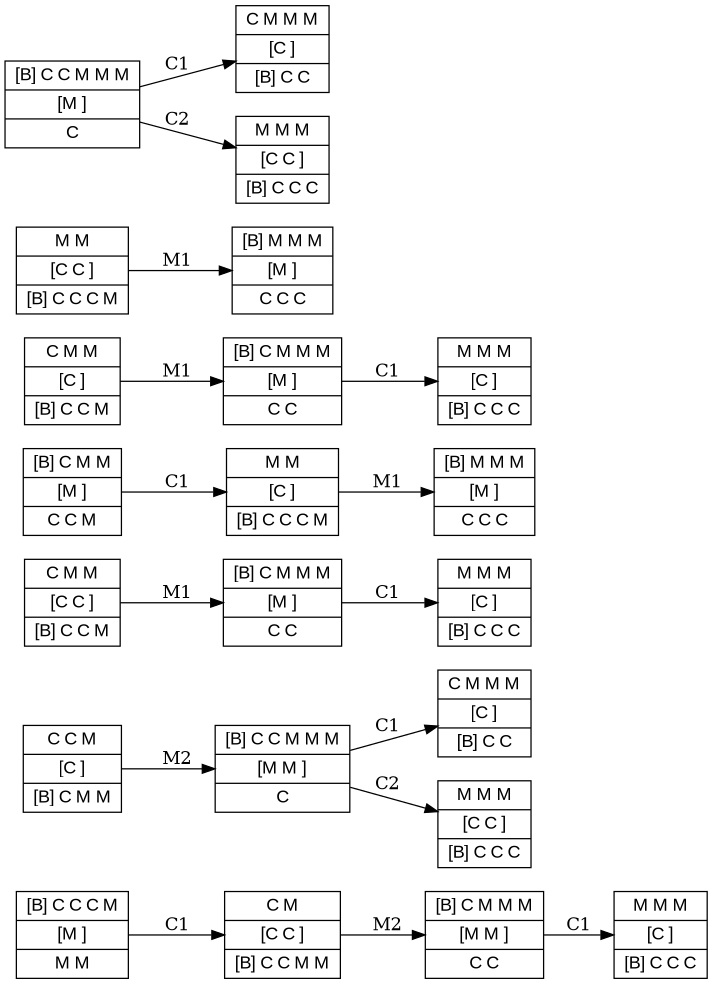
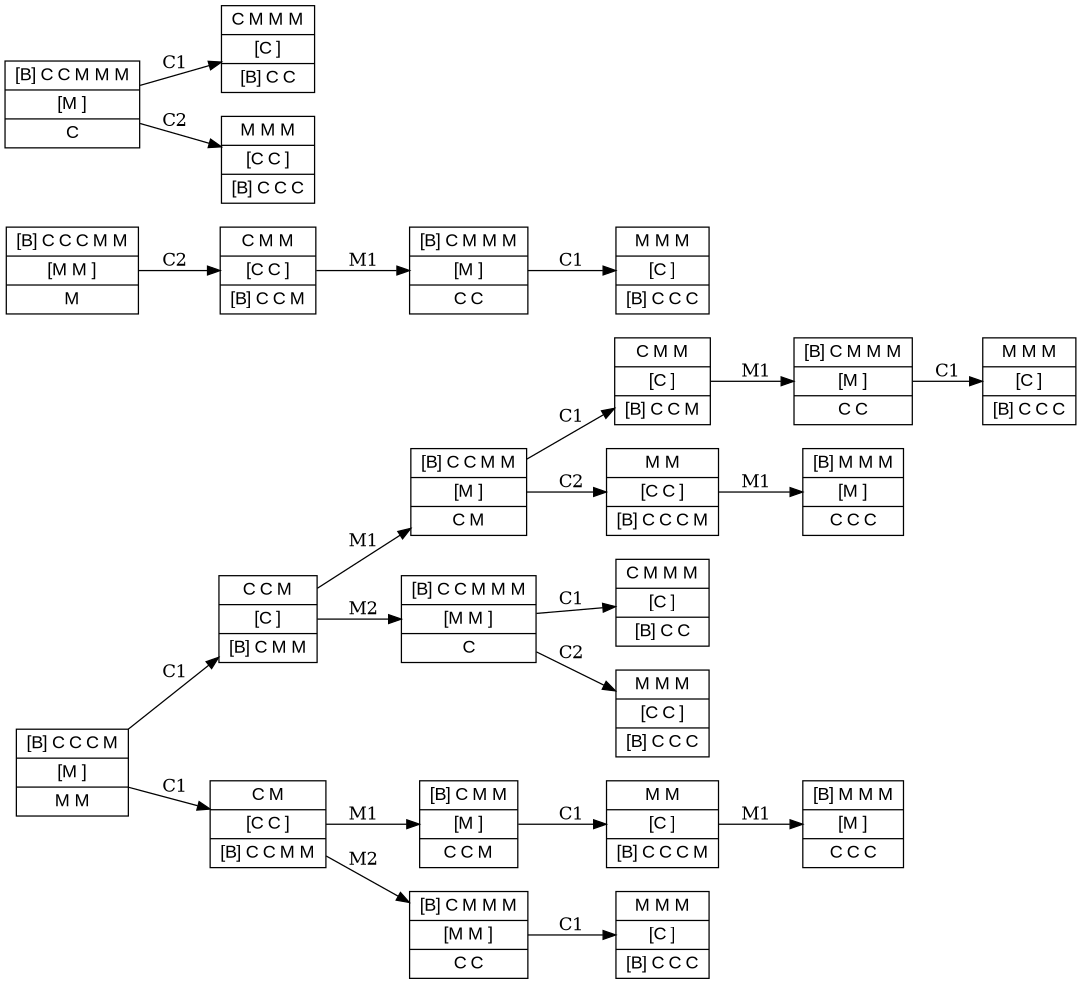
node "[B] C C C M M": added
node "[B] C C M M": added
edge "[B] C C C M" -> "C C M": added, label "C1"
edge "C M" -> "[B] C M M": added, label "M1"
